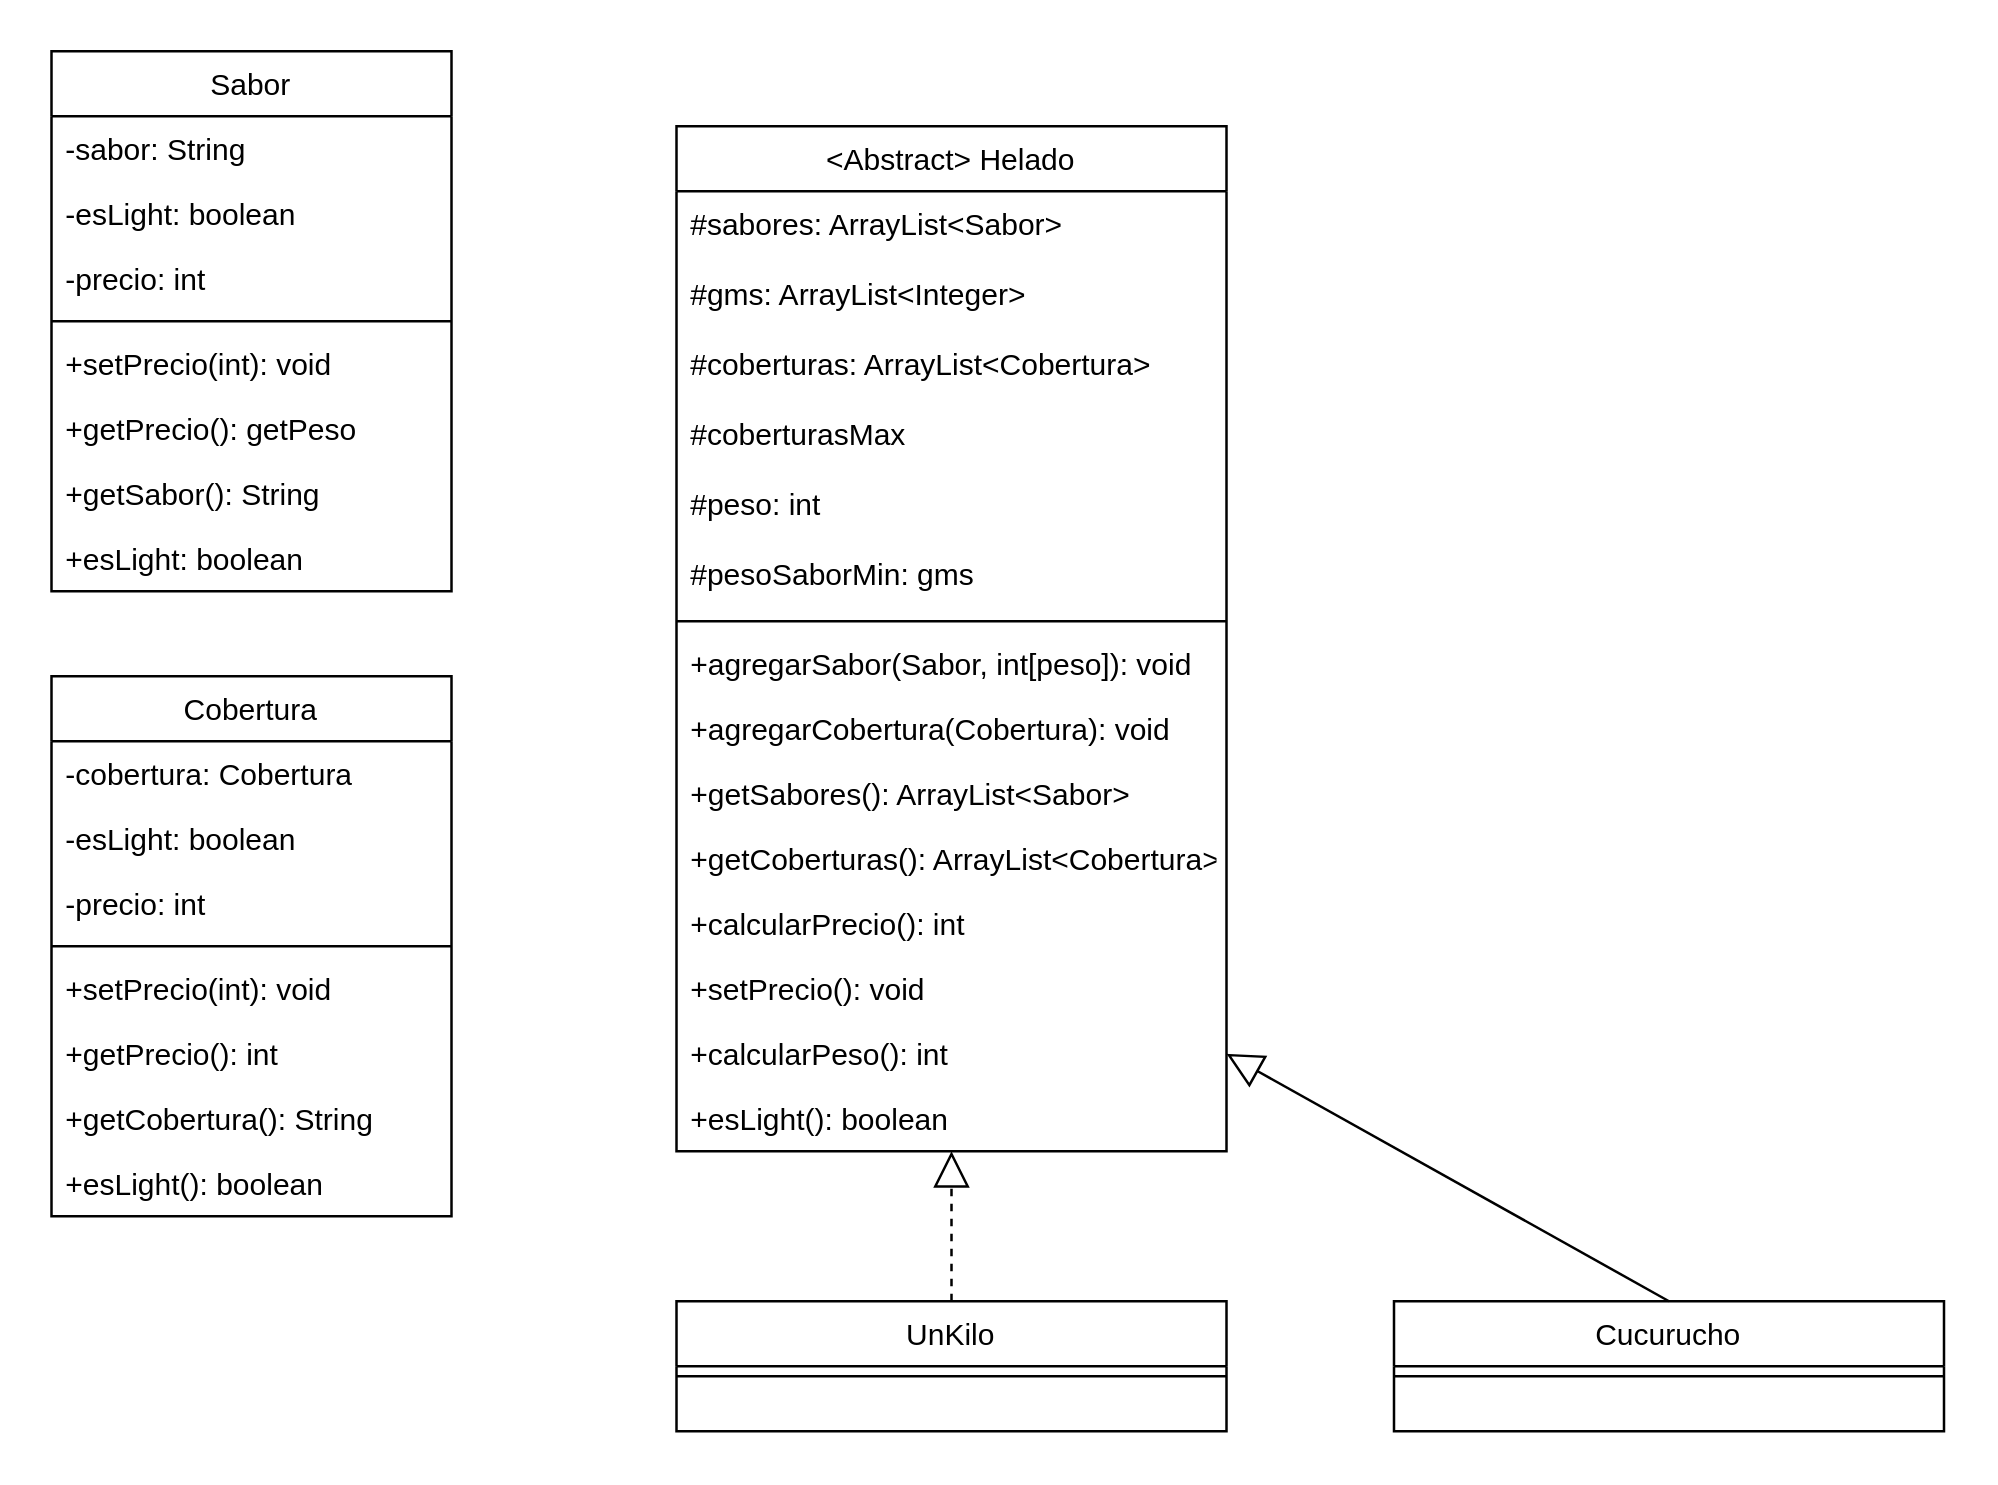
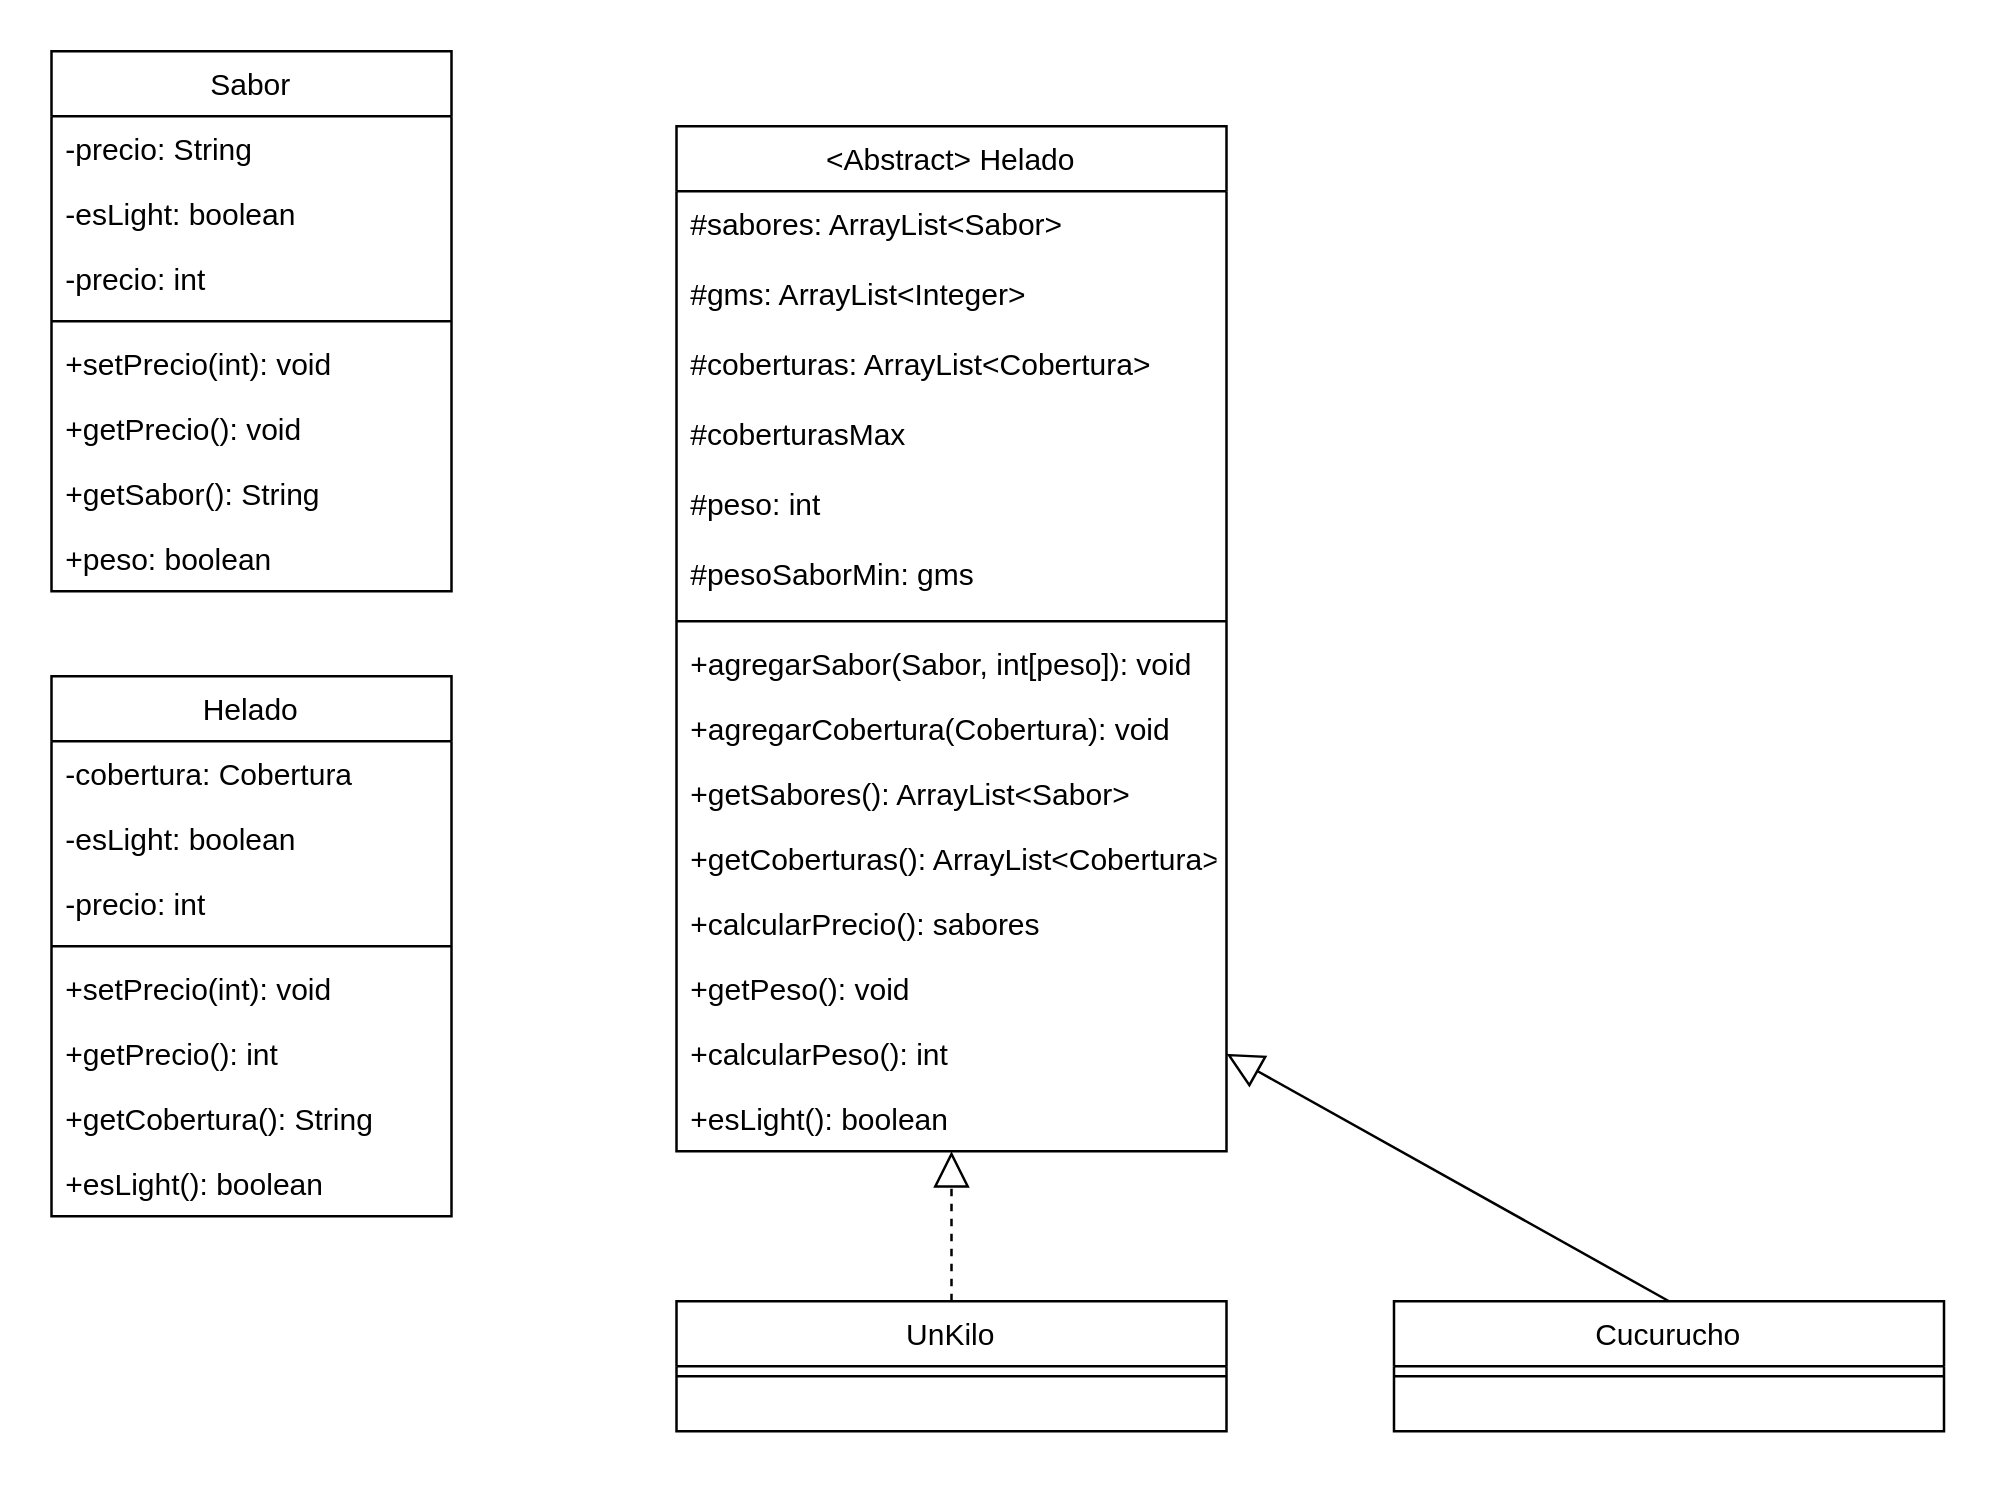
node "-sabor: String": label "-sabor: String" -> "-precio: String"
node "+getPrecio(): getPeso": label "+getPrecio(): getPeso" -> "+getPrecio(): void"
node "+esLight: boolean": label "+esLight: boolean" -> "+peso: boolean"
node "Cobertura": label "Cobertura" -> "Helado"
node "+calcularPrecio(): int": label "+calcularPrecio(): int" -> "+calcularPrecio(): sabores"
node "+setPrecio(): void": label "+setPrecio(): void" -> "+getPeso(): void"
